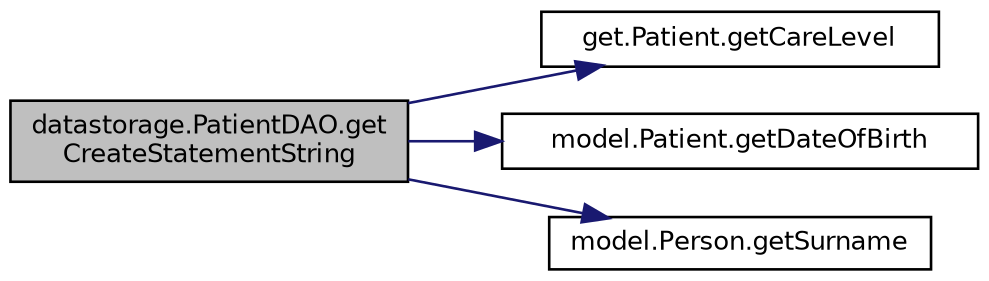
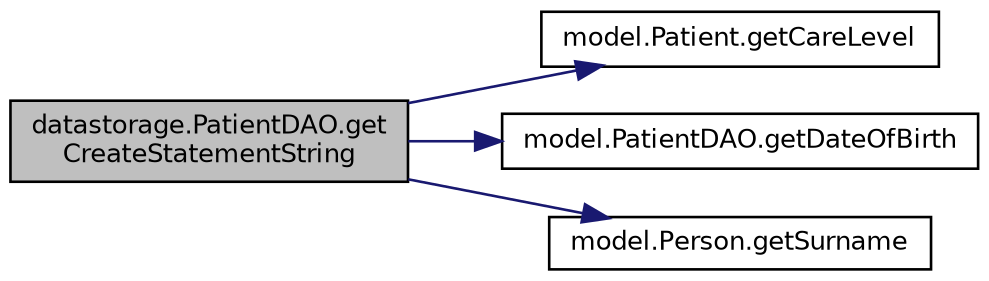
node "get.Patient.getCareLevel": label "get.Patient.getCareLevel" -> "model.Patient.getCareLevel"
node "model.Patient.getDateOfBirth": label "model.Patient.getDateOfBirth" -> "model.PatientDAO.getDateOfBirth"
